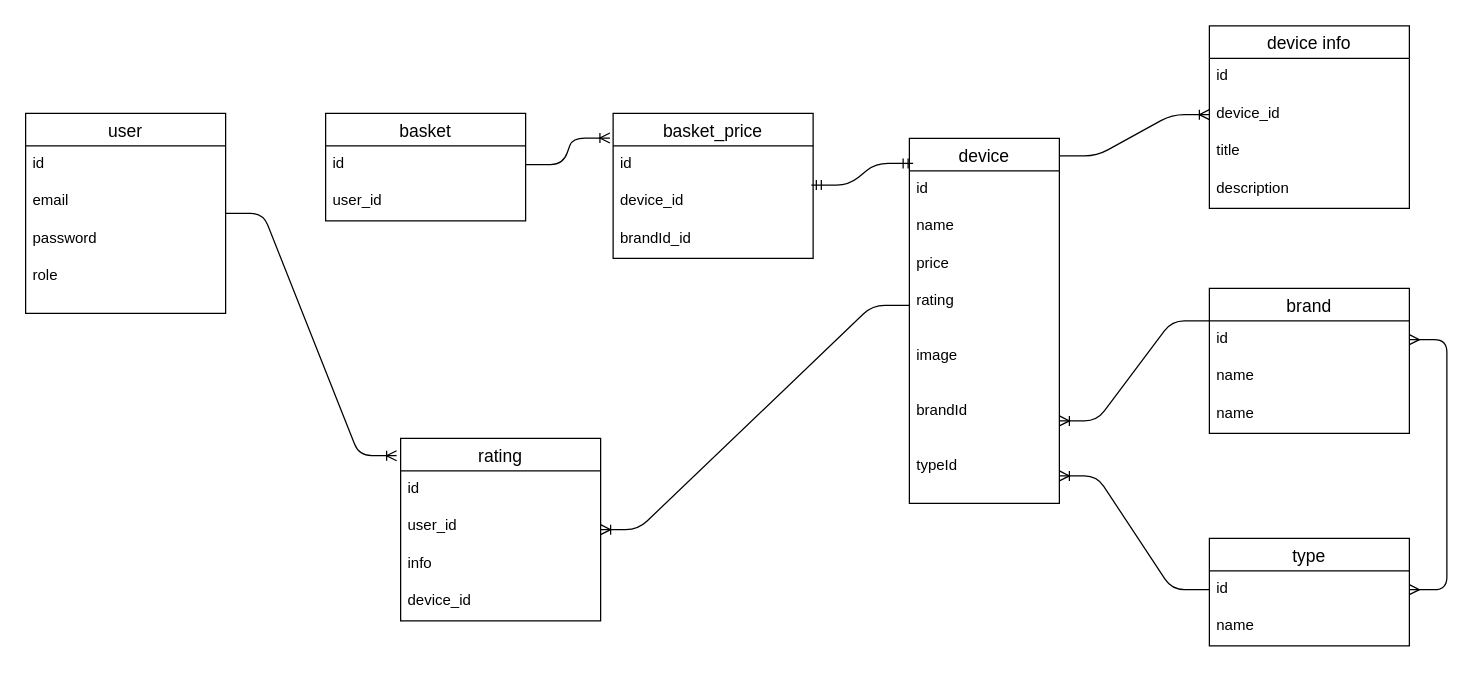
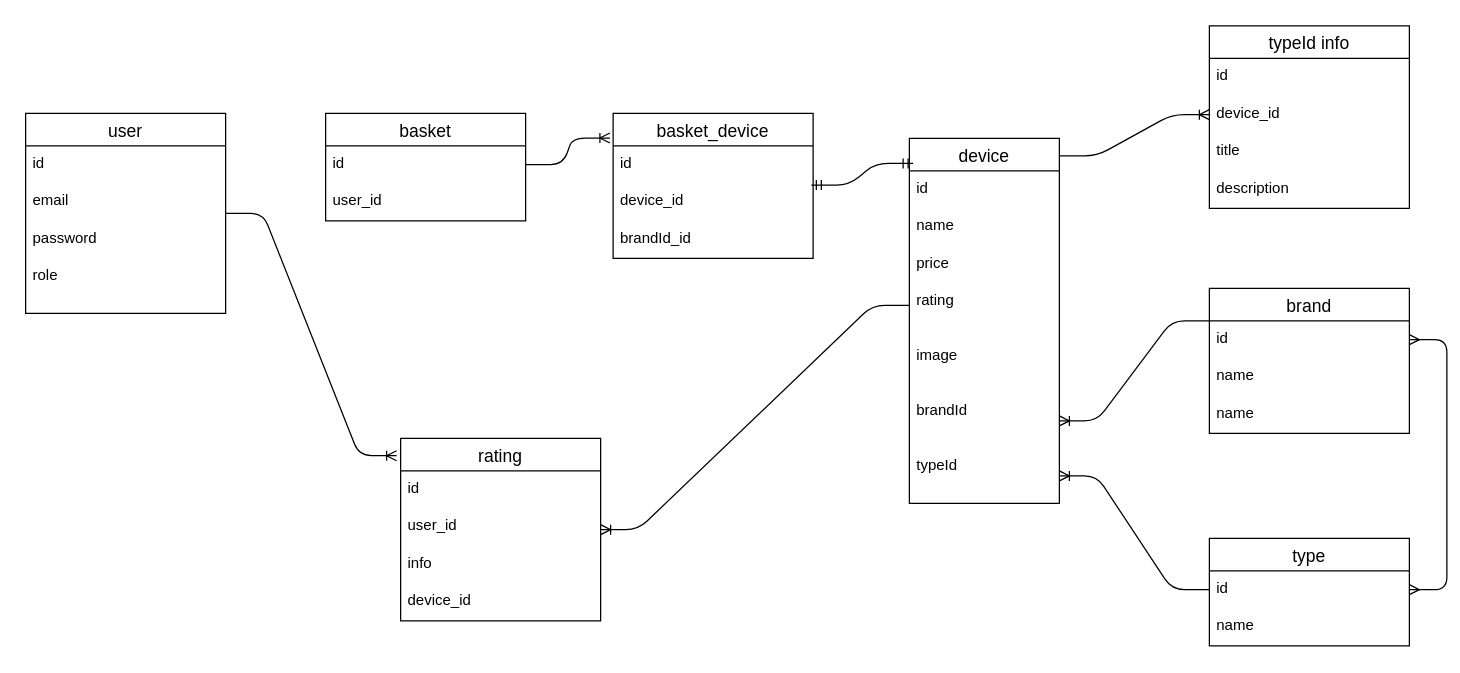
node "device info": label "device info" -> "typeId info"
node "basket_price": label "basket_price" -> "basket_device"
